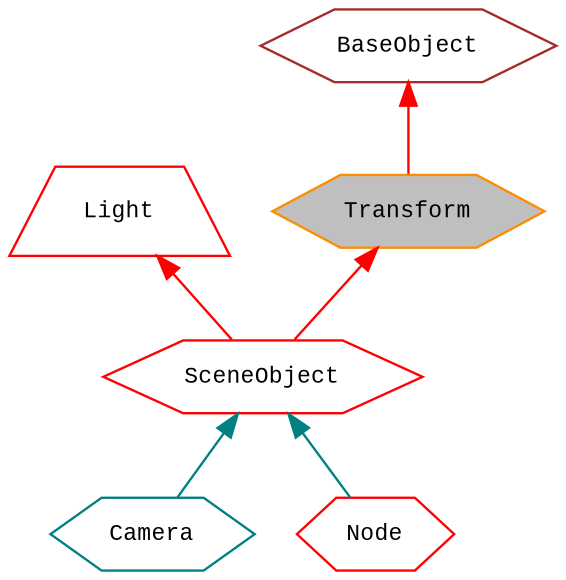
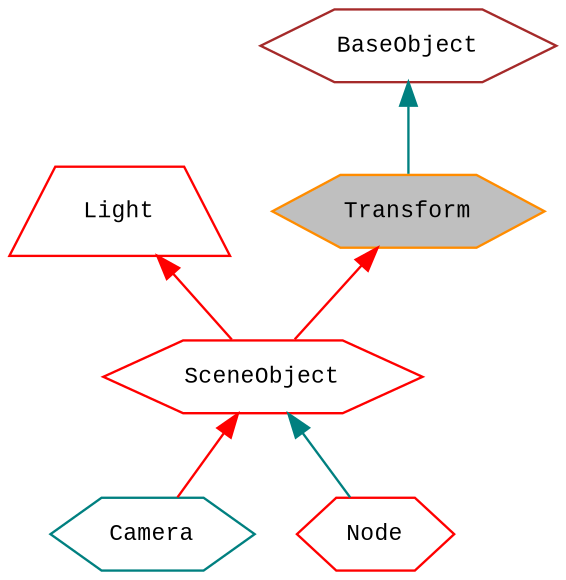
edge "Transform" -> "BaseObject": color red -> teal
edge "Camera" -> "SceneObject": color teal -> red
